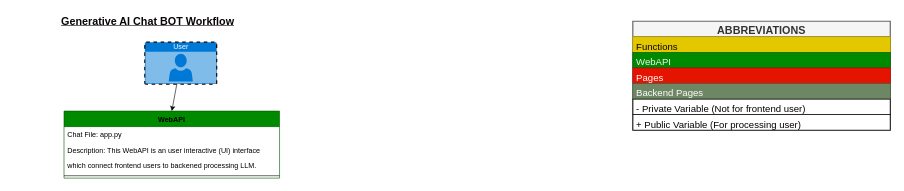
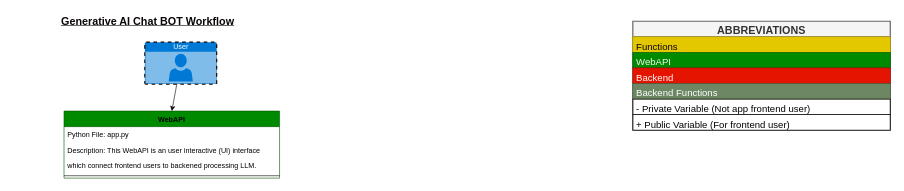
node "Pages": label "Pages" -> "Backend"
node "Backend Pages": label "Backend Pages" -> "Backend Functions"
node "- Private Variable (Not for frontend user)": label "- Private Variable (Not for frontend user)" -> "- Private Variable (Not app frontend user)"
node "+ Public Variable (For processing user)": label "+ Public Variable (For processing user)" -> "+ Public Variable (For frontend user)"
node "Chat File: app.py": label "Chat File: app.py" -> "Python File: app.py"
